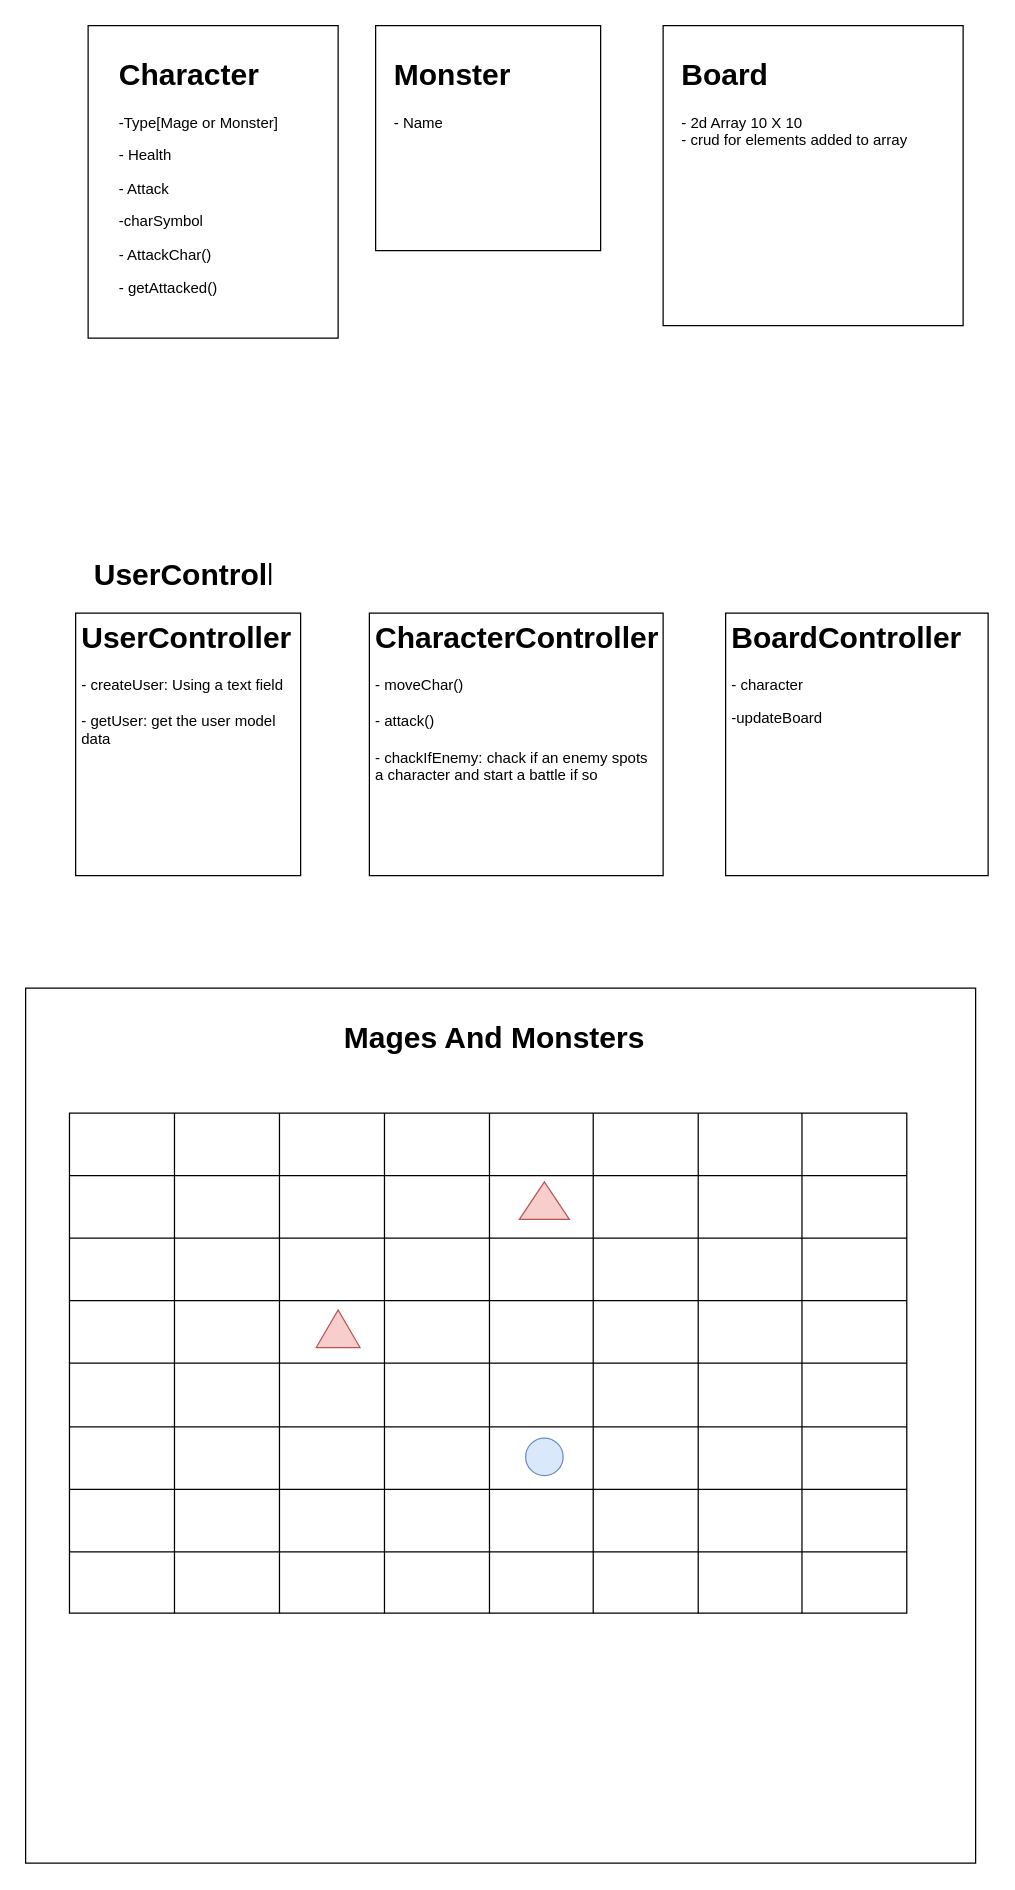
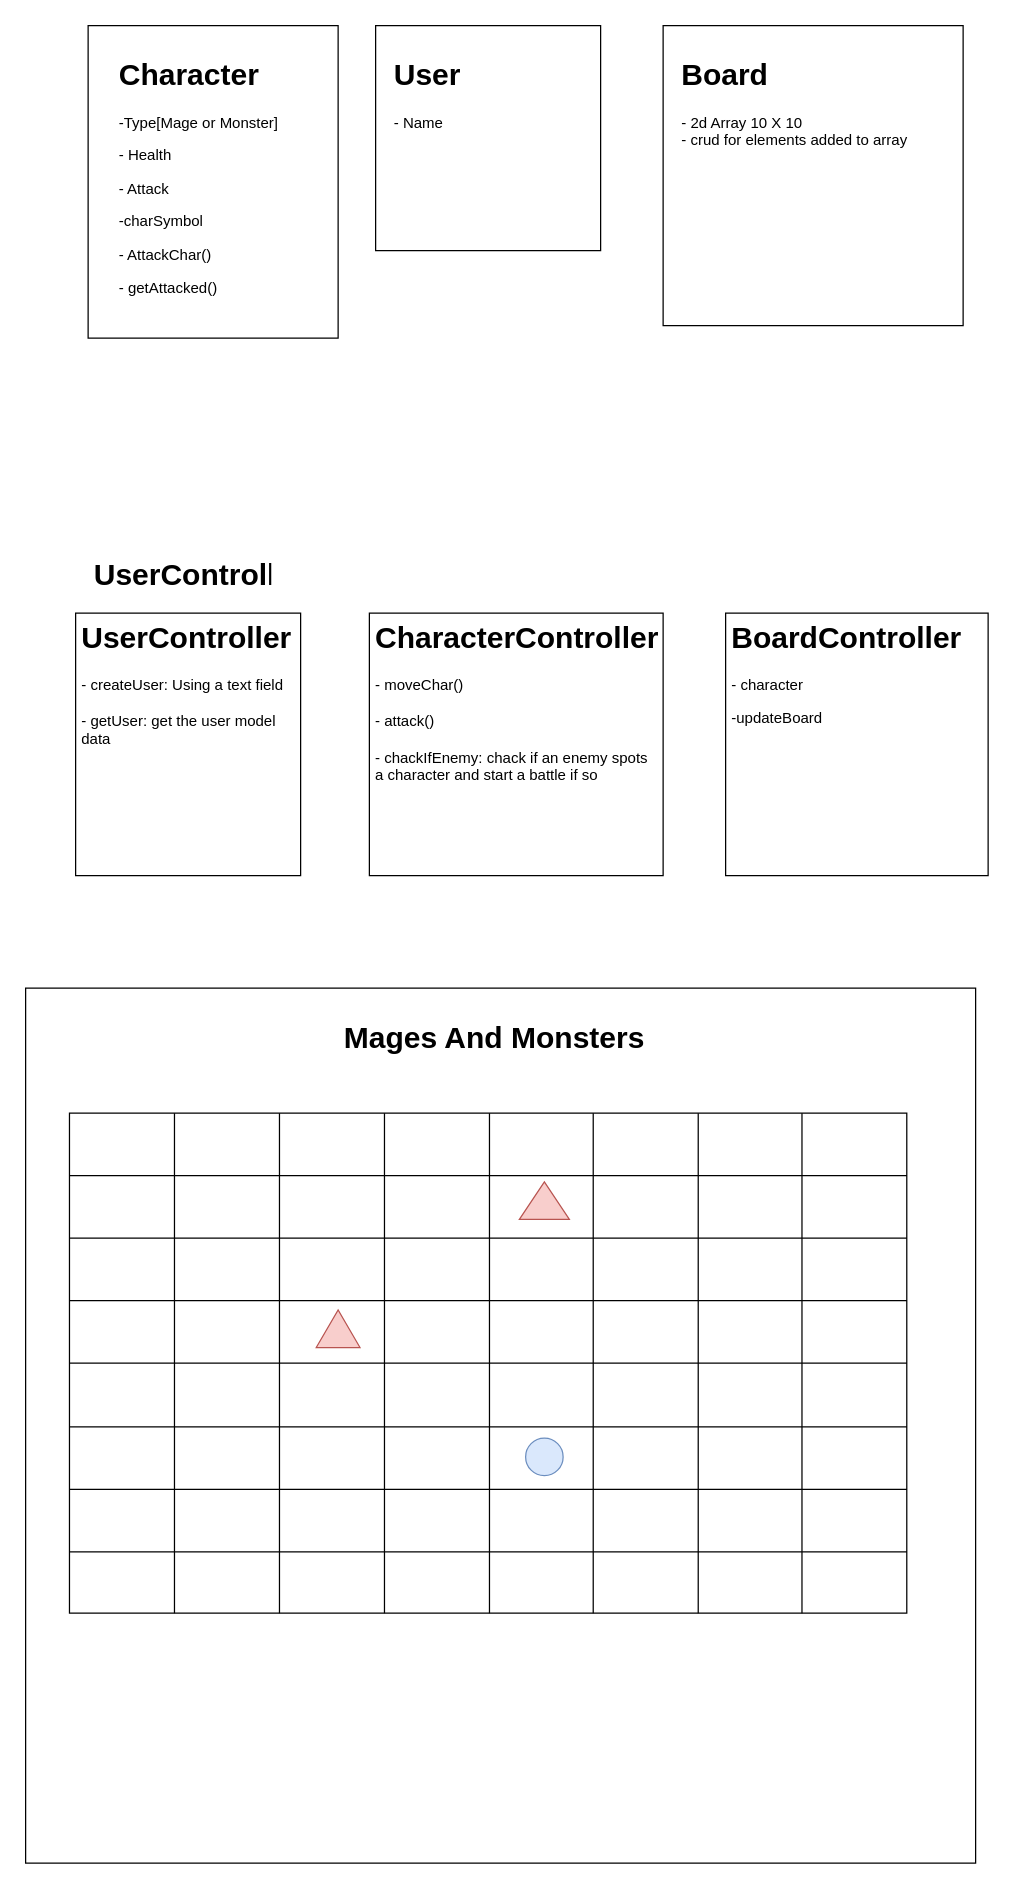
node "Monster- Name": label "Monster- Name" -> "User- Name"
